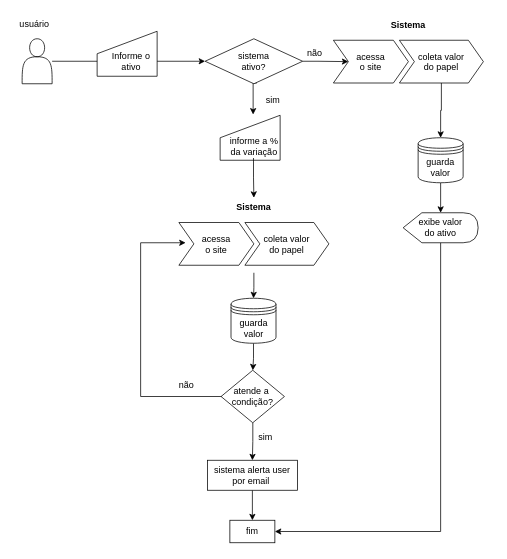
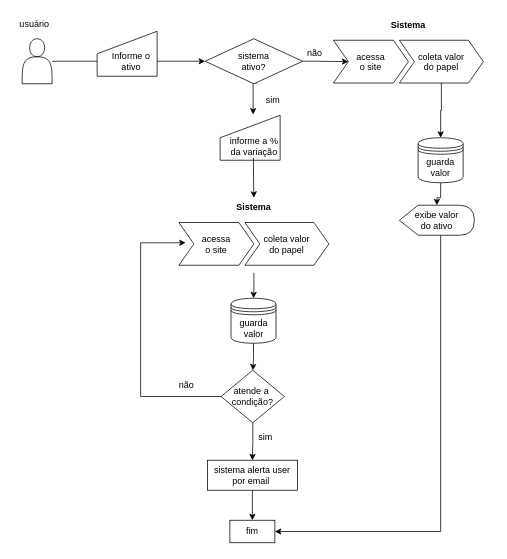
node "exibe valor do ativo": moved (441, 228) -> (437, 220)
